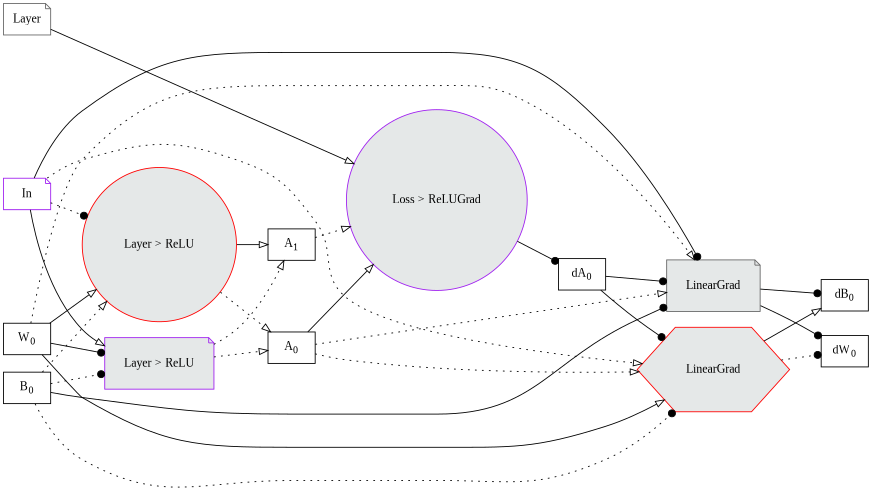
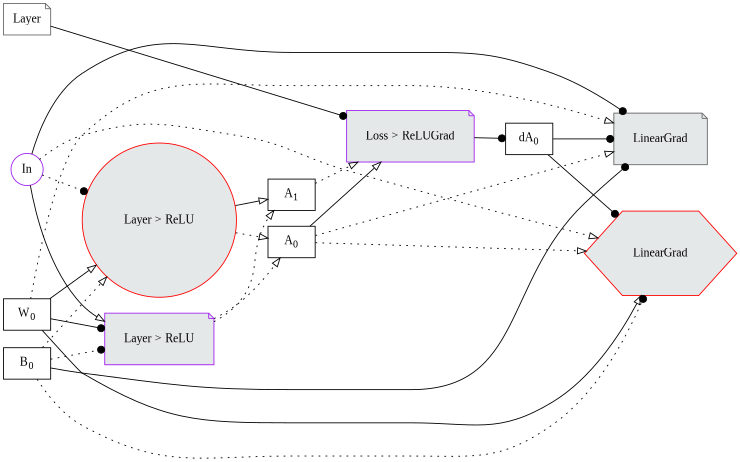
edge "Layer" -> "Loss > ReLUGrad": arrowhead onormal -> dot
node "In": shape note -> circle
node "Loss > ReLUGrad": shape circle -> note
node "dB": removed
node "dW": removed
